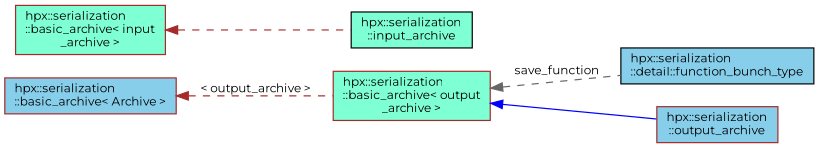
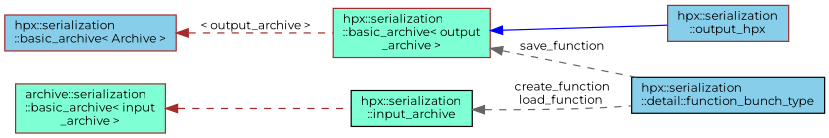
node "hpx::serialization ::basic_archive< input _archive >": label "hpx::serialization ::basic_archive< input _archive >" -> "archive::serialization ::basic_archive< input _archive >"
edge "hpx::serialization ::detail::function_bunch_type" -> "hpx::serialization ::input_archive": added, label "create_function load_function"
node "hpx::serialization ::output_archive": label "hpx::serialization ::output_archive" -> "hpx::serialization ::output_hpx"
